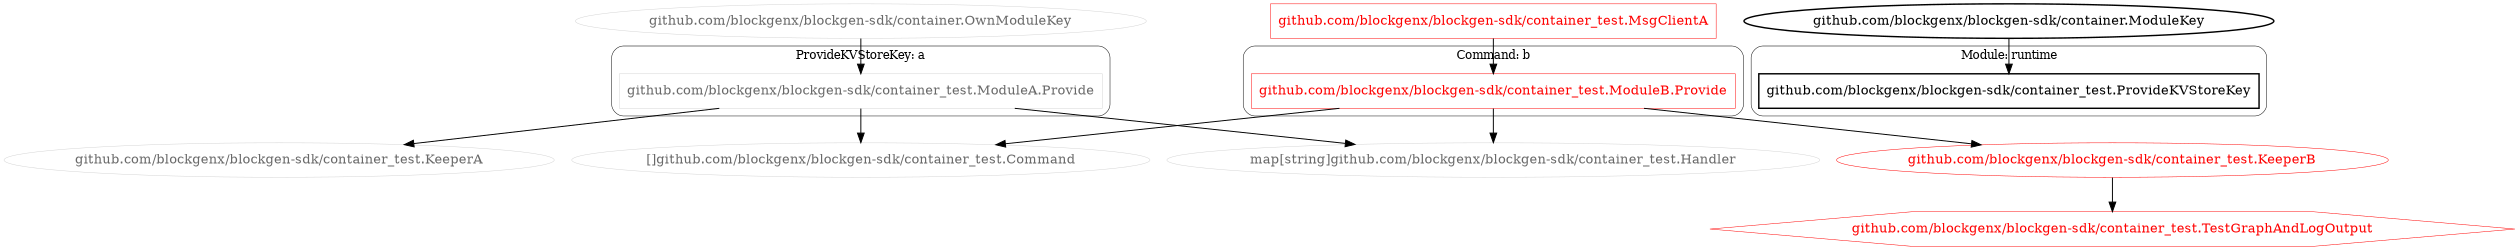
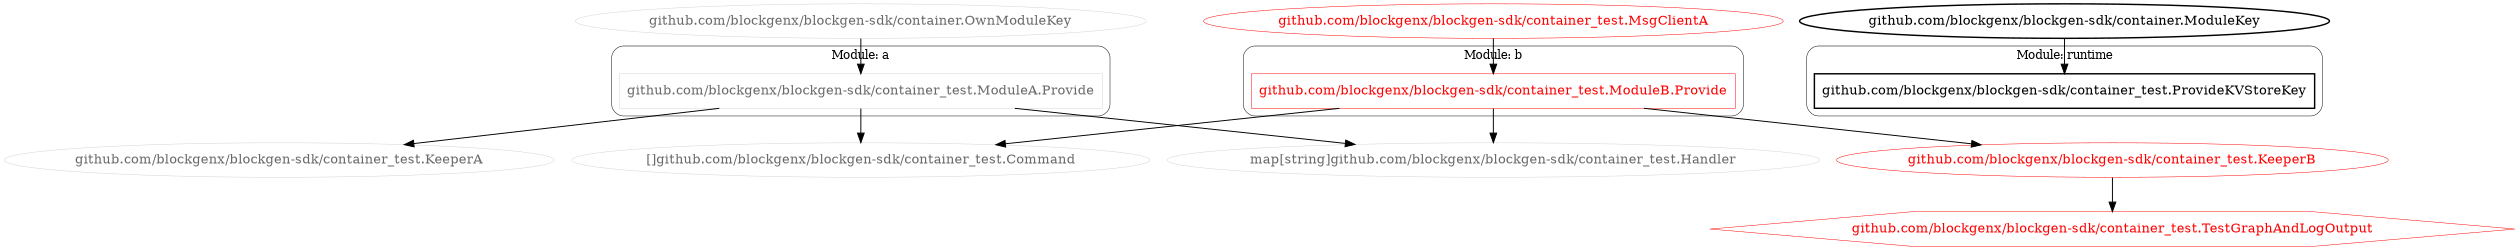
node "github.com/blockgenx/blockgen-sdk/container_test.MsgClientA": shape box -> ellipse
cluster "ProvideKVStoreKey: a": label "ProvideKVStoreKey: a" -> "Module: a"
cluster "Command: b": label "Command: b" -> "Module: b"
